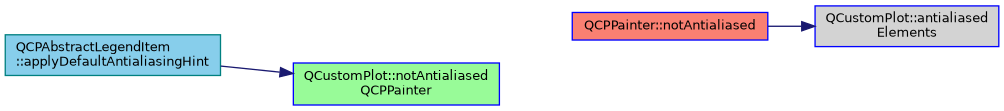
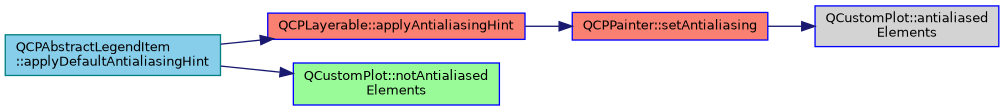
node "QCPLayerable::applyAntialiasingHint": added
node "QCPPainter::notAntialiased": label "QCPPainter::notAntialiased" -> "QCPPainter::setAntialiasing"
node "QCustomPlot::notAntialiased QCPPainter": label "QCustomPlot::notAntialiased QCPPainter" -> "QCustomPlot::notAntialiased Elements"
